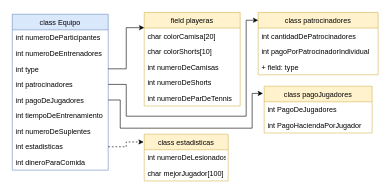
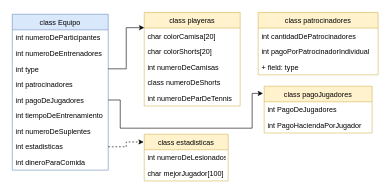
node "field playeras": label "field playeras" -> "class playeras"
node "char colorShorts[10]": label "char colorShorts[10]" -> "char colorShorts[20]"
node "int numeroDeShorts": label "int numeroDeShorts" -> "class numeroDeShorts"
edge "int patrocinadores" -> "class patrocinadores": removed
